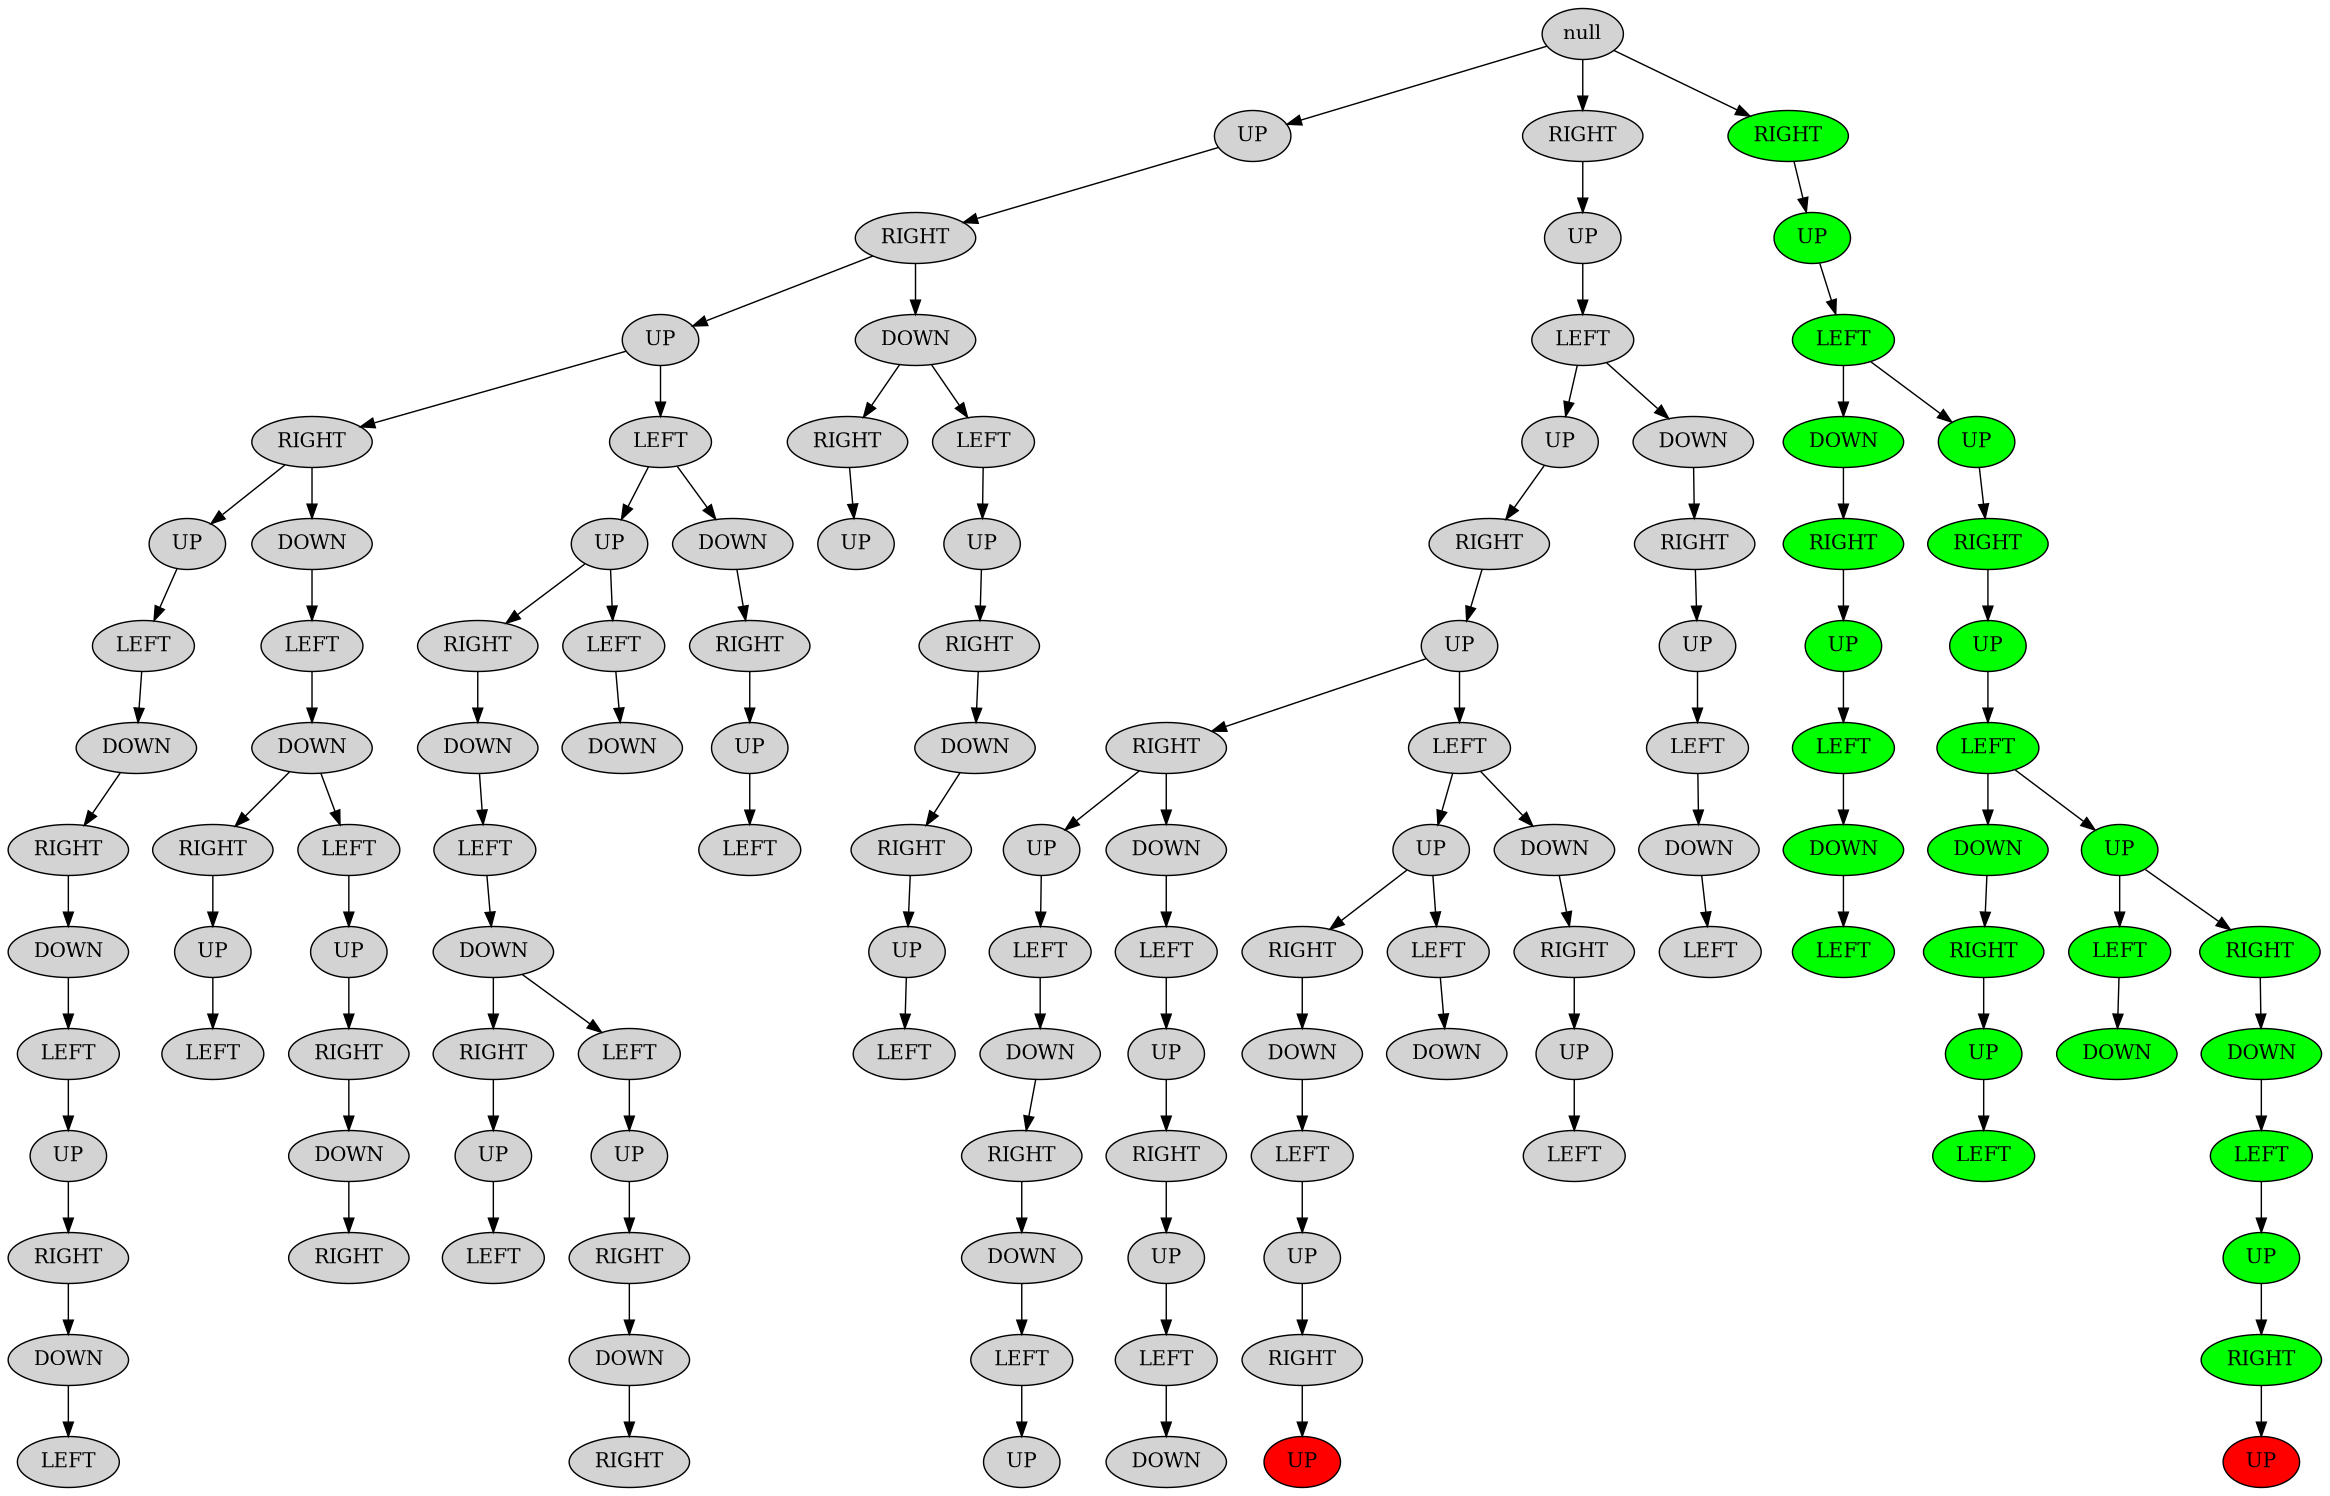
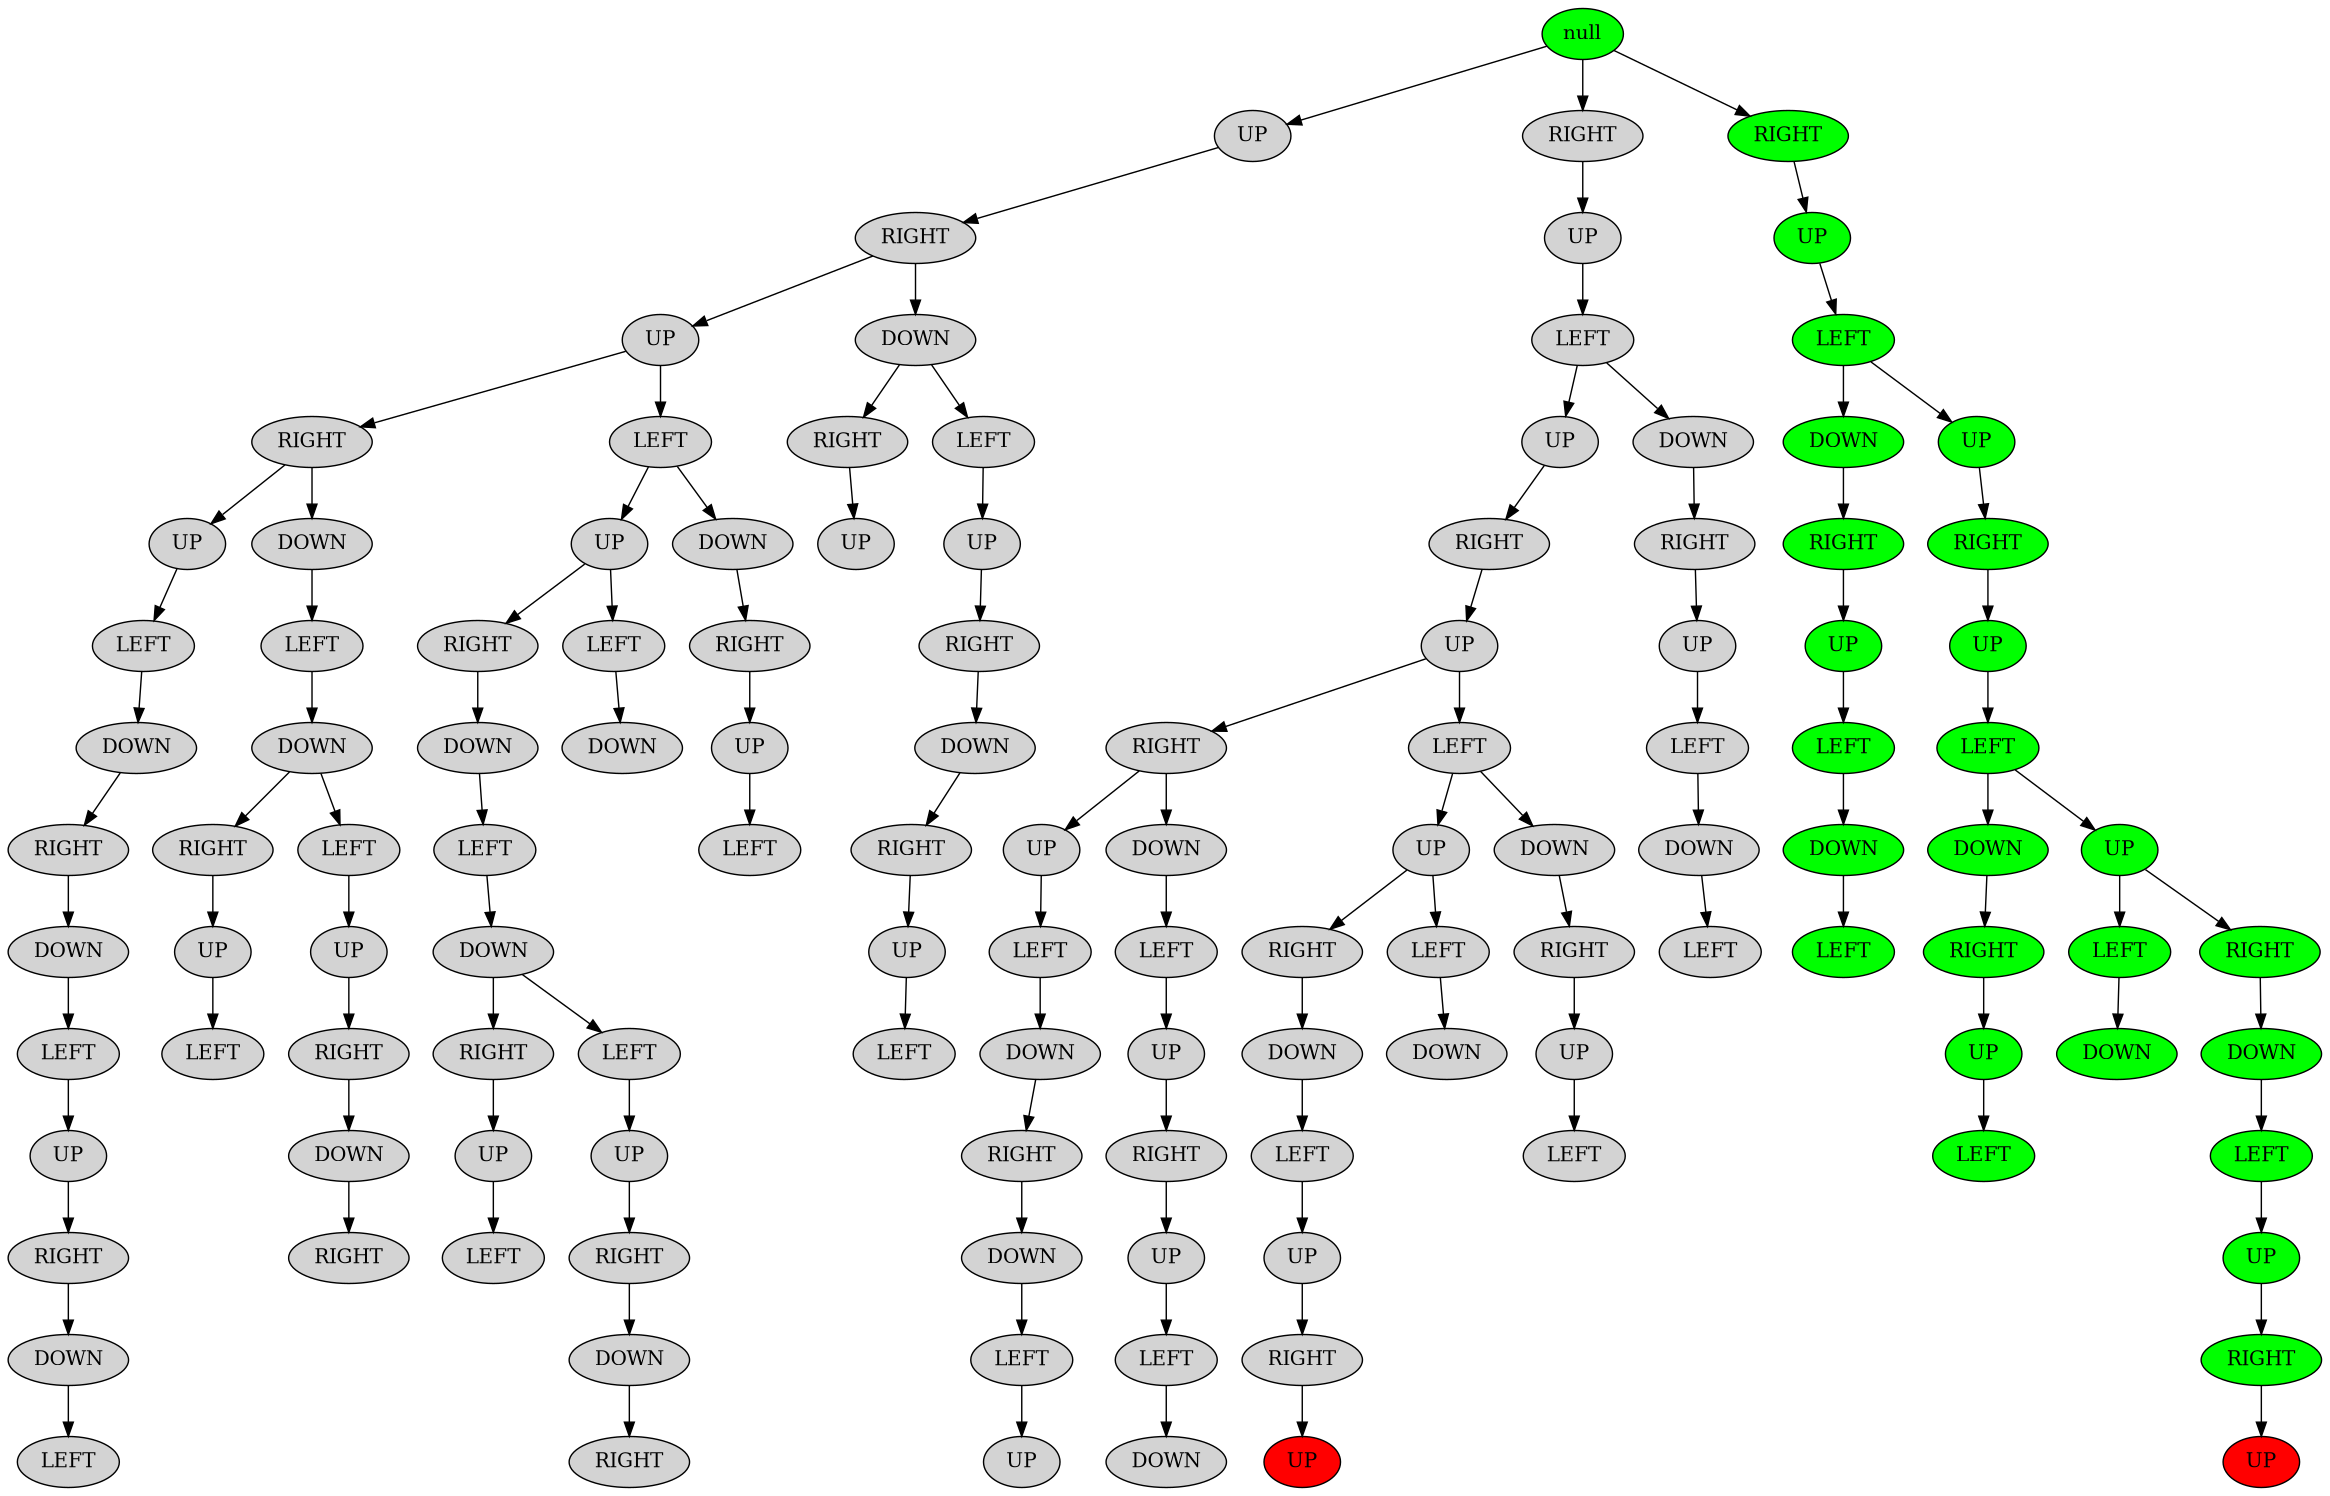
node "null": fillcolor lightgrey -> green
